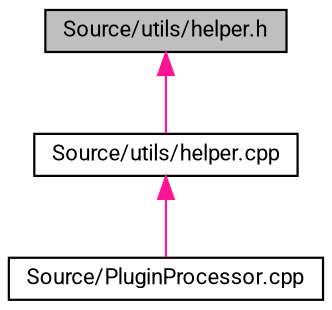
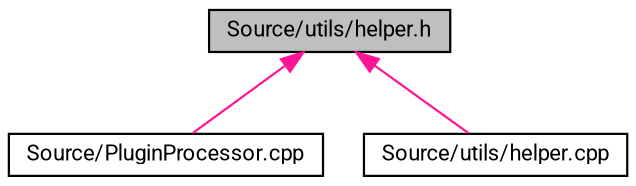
edge "Source/PluginProcessor.cpp" -> "Source/utils/helper.cpp": now "Source/PluginProcessor.cpp" -> "Source/utils/helper.h"
